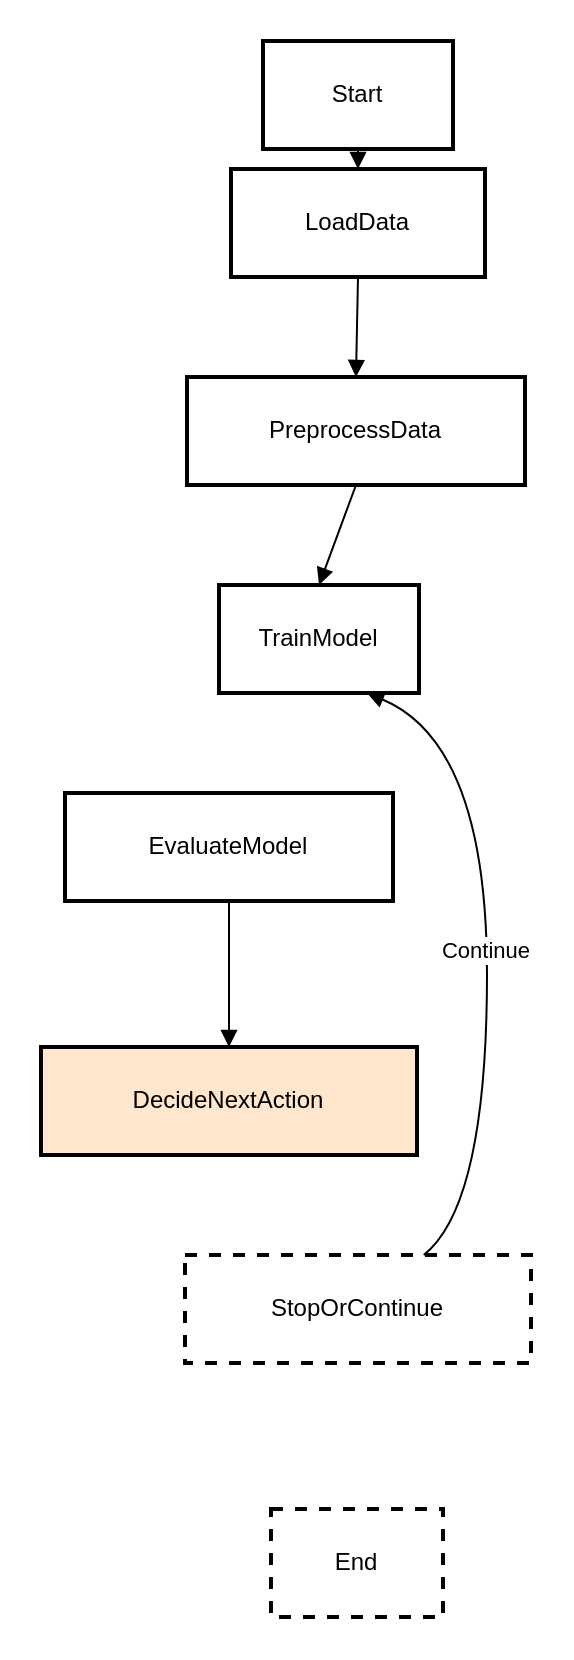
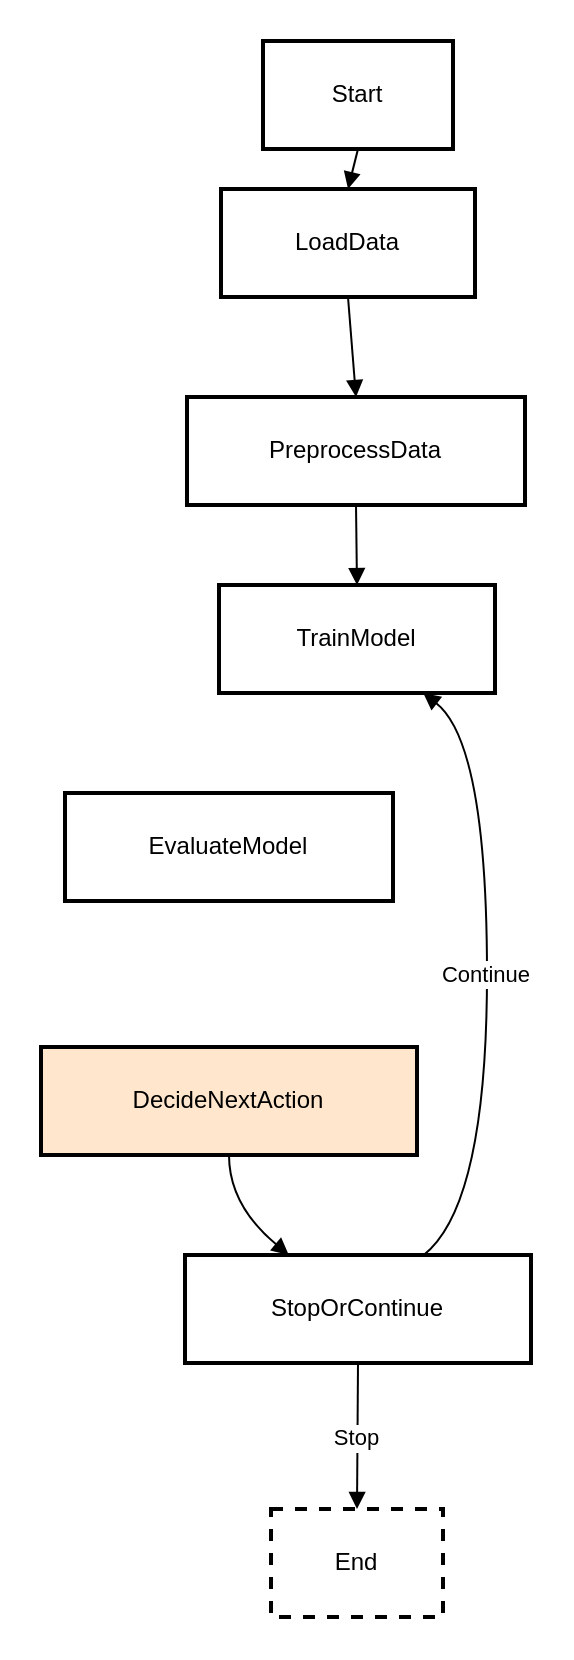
node "LoadData": moved (358, 223) -> (348, 243)
node "PreprocessData": moved (356, 431) -> (356, 451)
node "TrainModel": size 200x108 -> 276x108
edge "EvaluateModel" -> "DecideNextAction": removed
edge "DecideNextAction" -> "StopOrContinue": added
node "StopOrContinue": style dashed -> solid
edge "StopOrContinue" -> "End": added, label "Stop"
